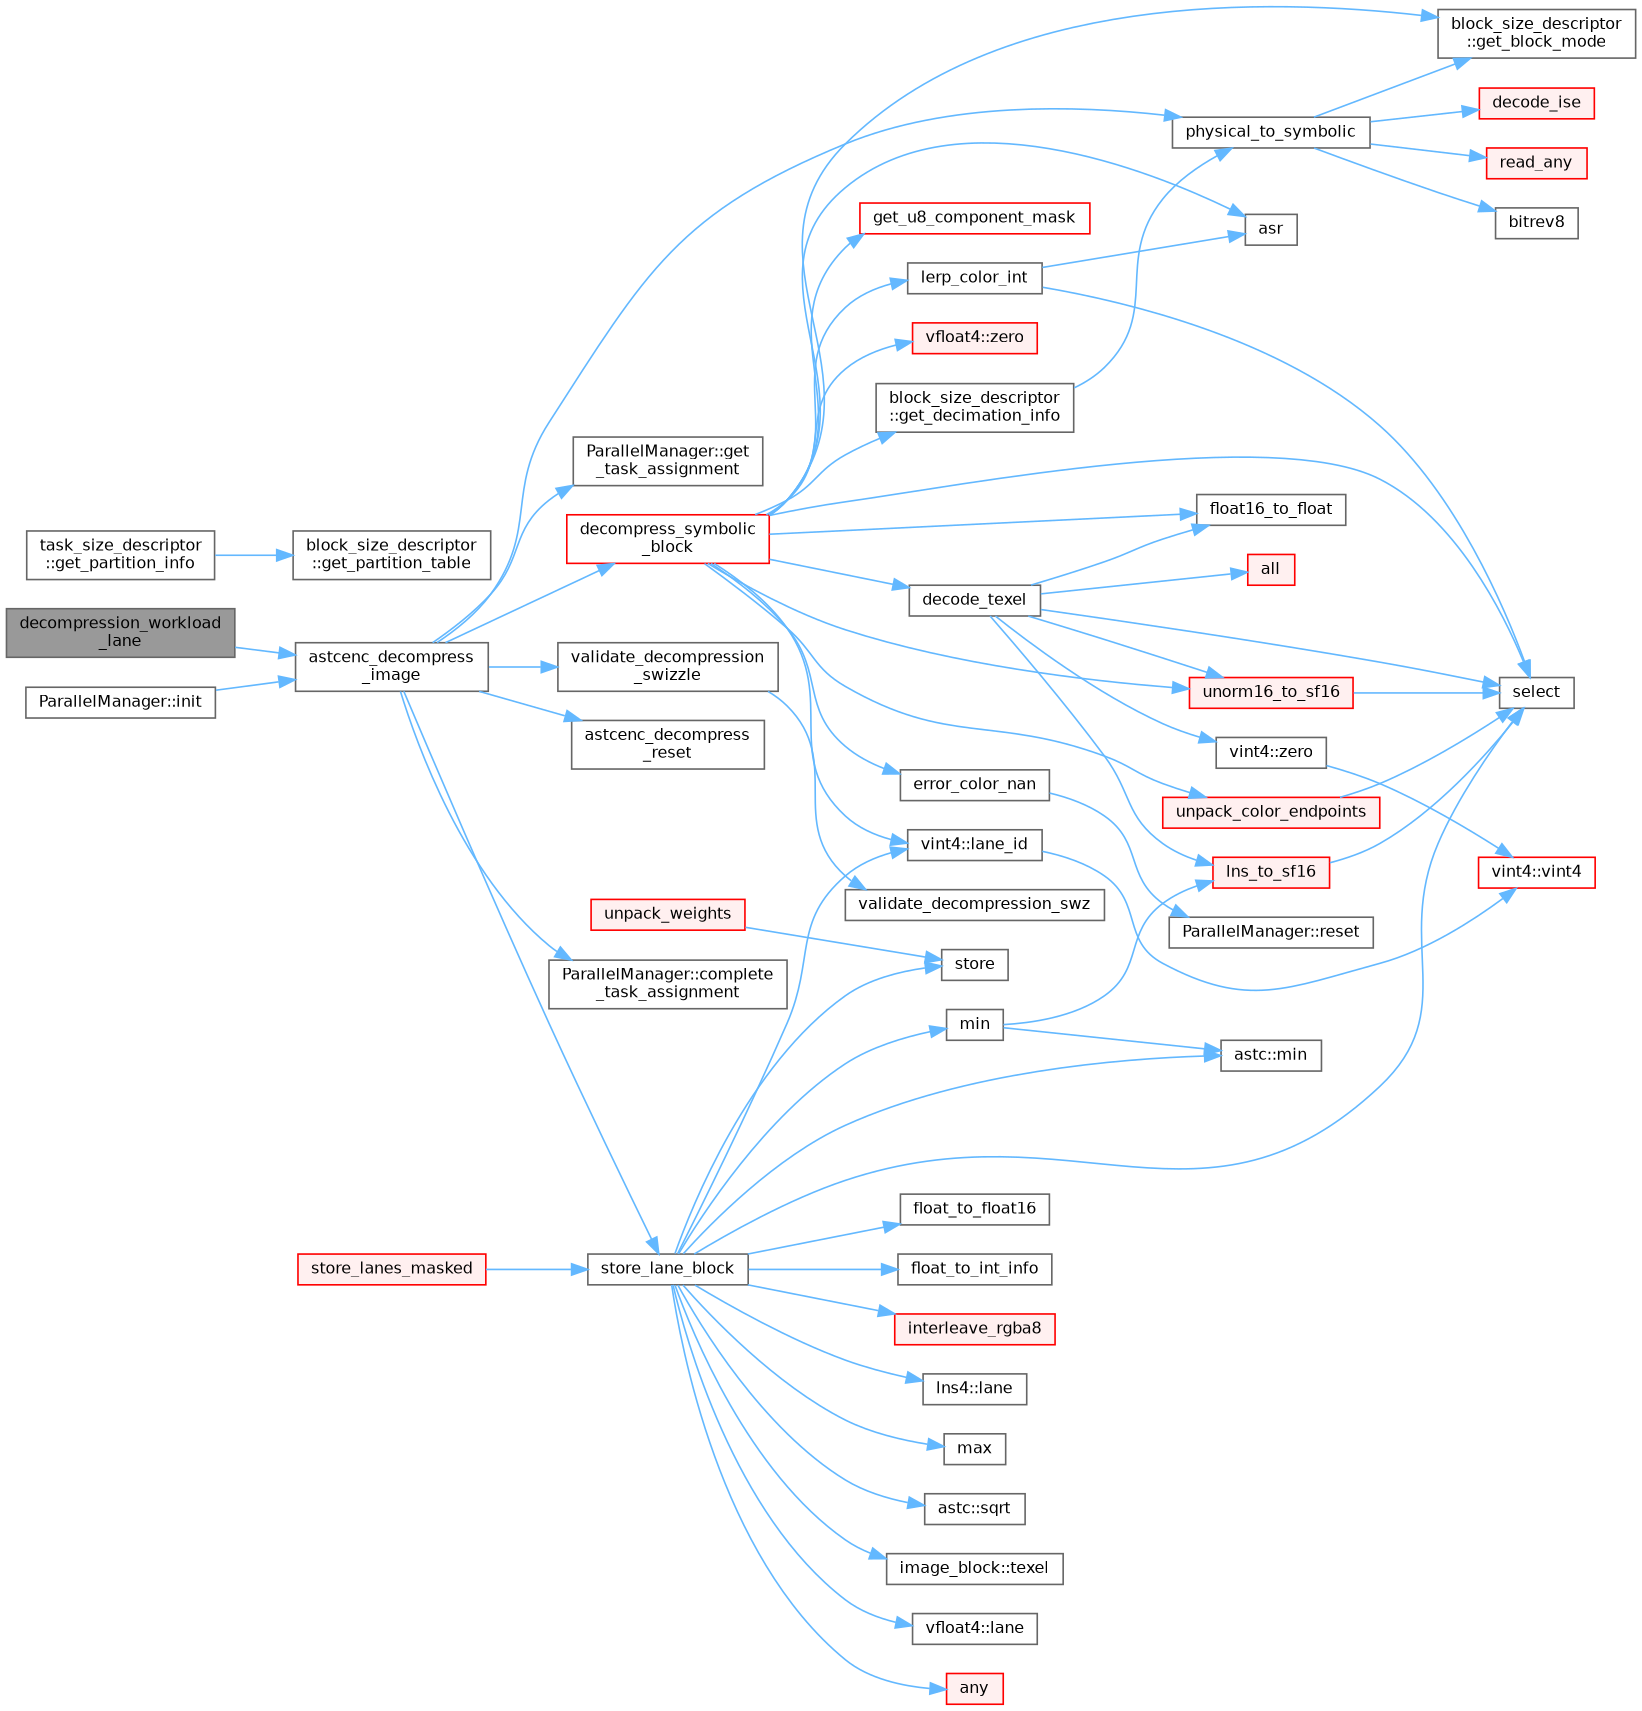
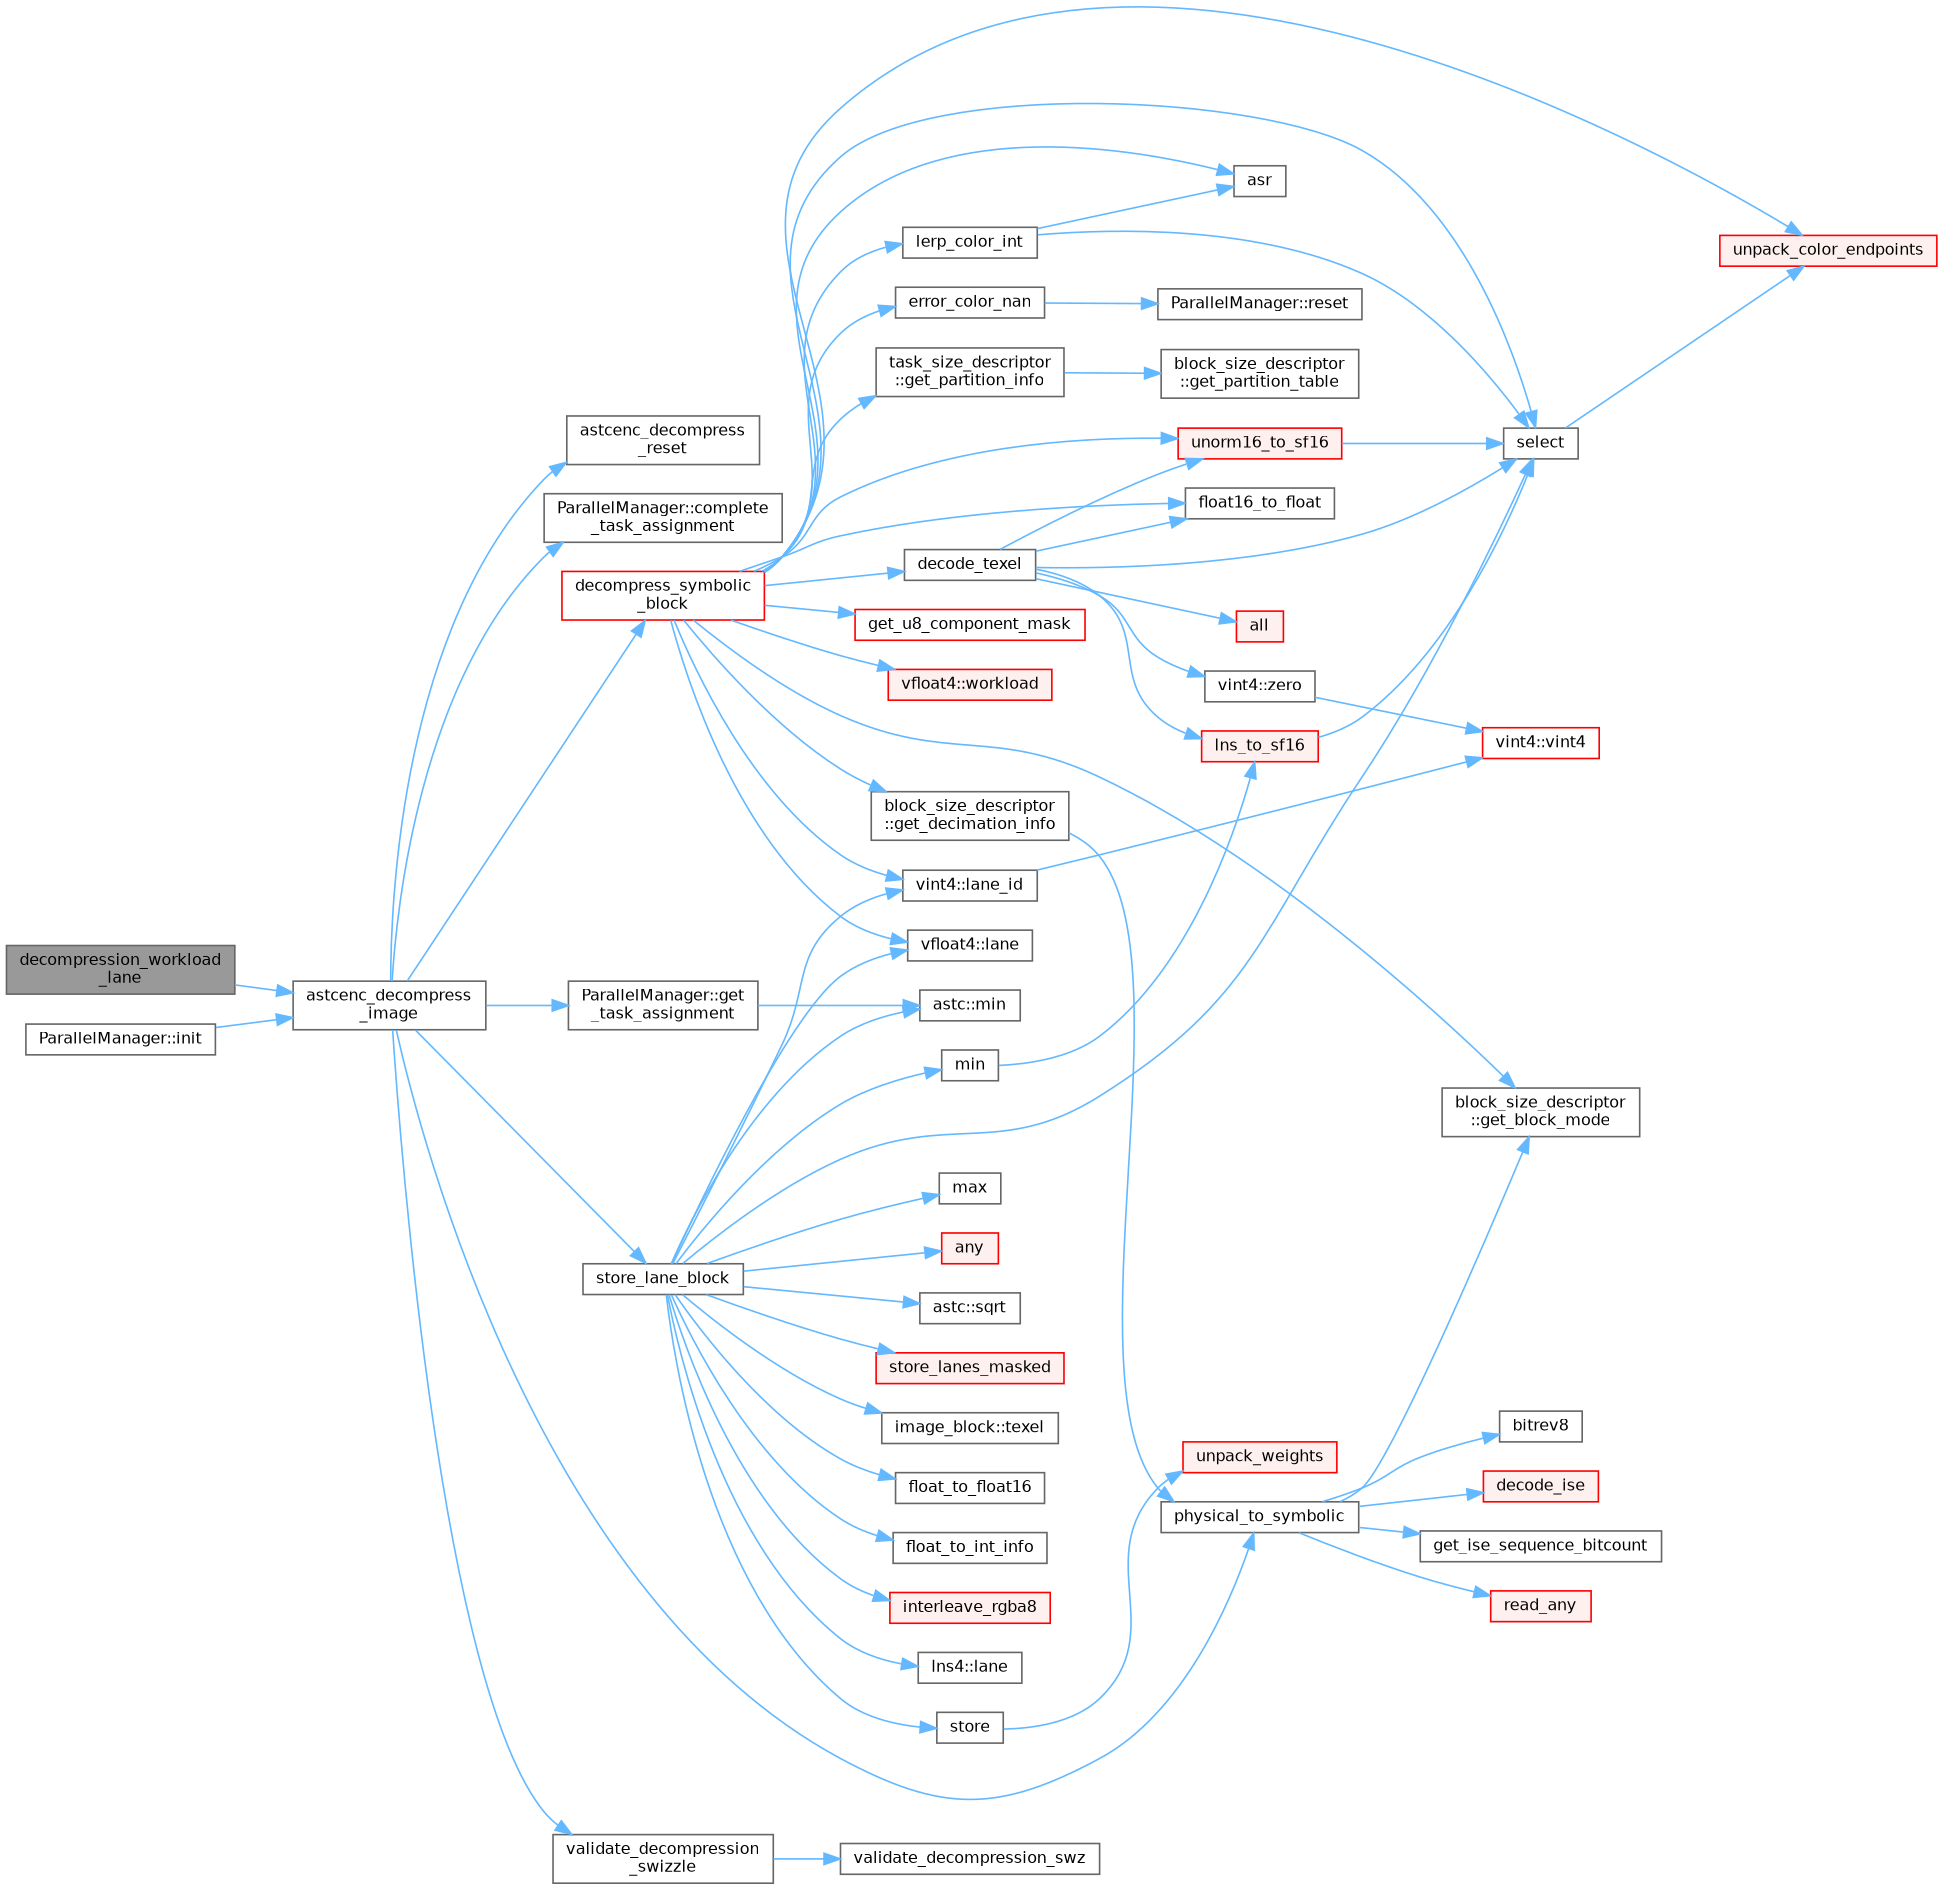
node "vfloat4::zero": label "vfloat4::zero" -> "vfloat4::workload"
edge "decompress_symbolic _block" -> "task_size_descriptor ::get_partition_info": added
edge "unpack_color_endpoints" -> "select": reversed
edge "decompress_symbolic _block" -> "vfloat4::lane": added
edge "unpack_weights" -> "store": reversed
edge "min" -> "astc::min": now "ParallelManager::get _task_assignment" -> "astc::min"
edge "store_lanes_masked" -> "store_lane_block": reversed
node "get_ise_sequence_bitcount": added
